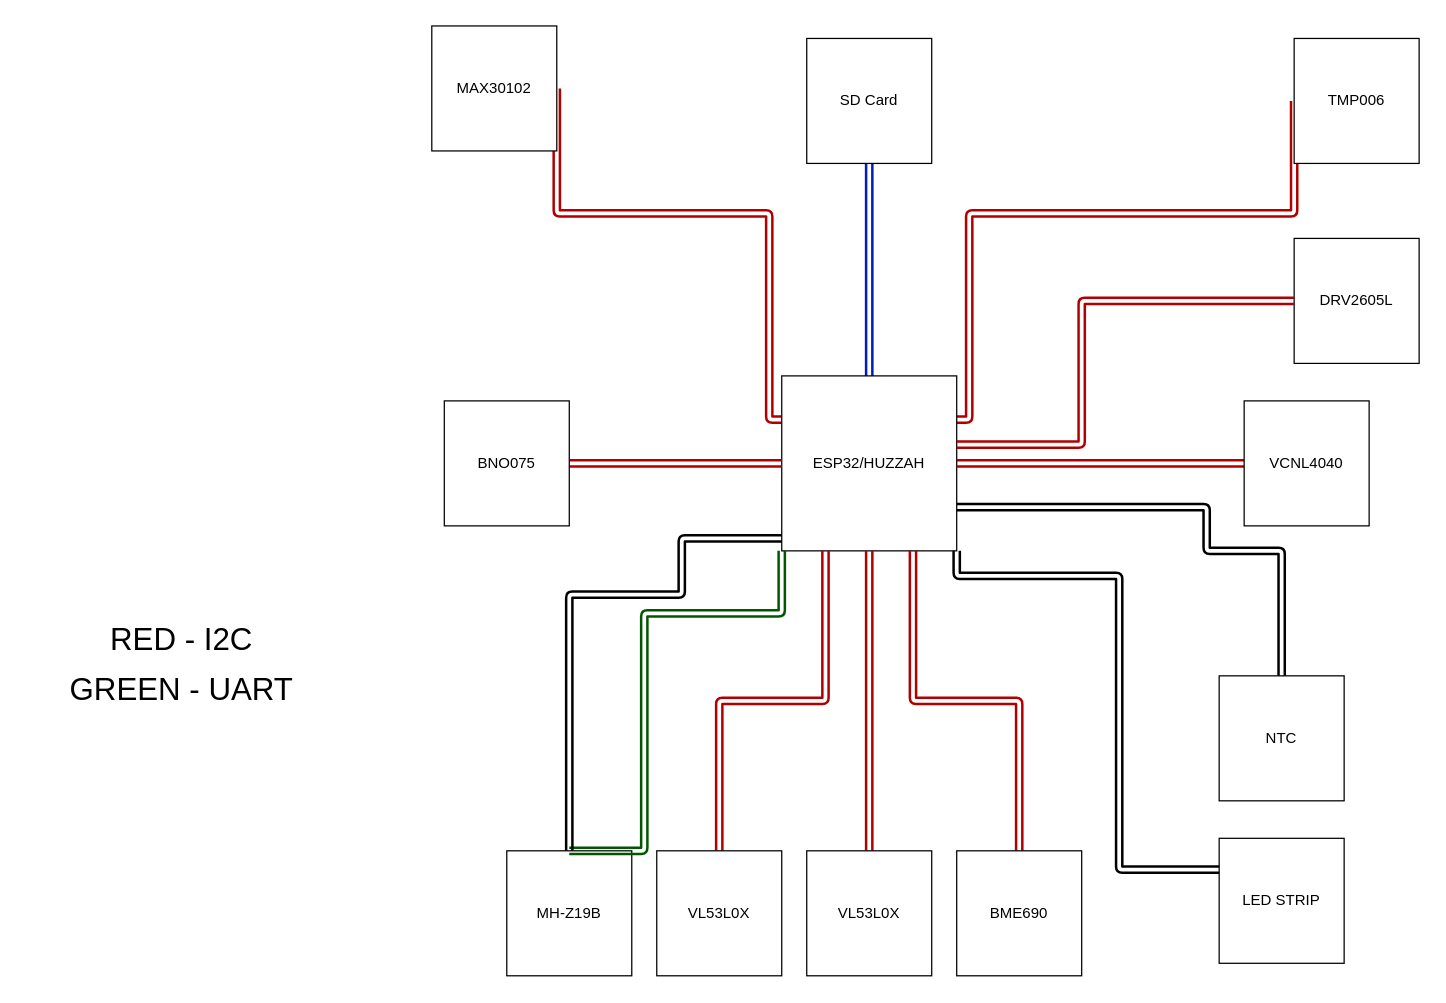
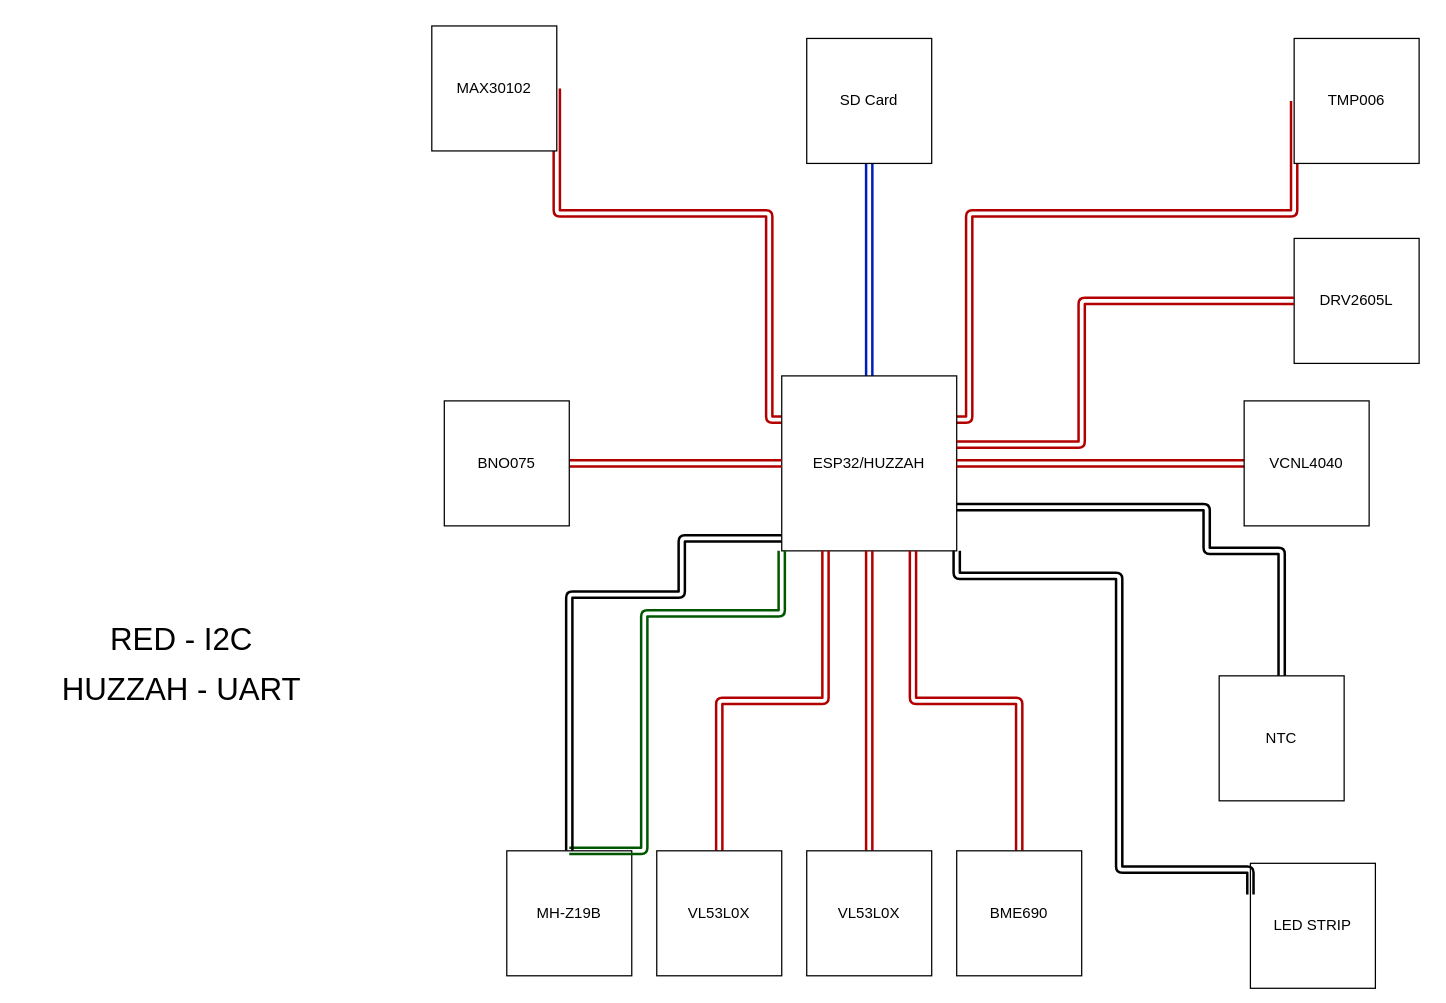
node "GREEN - UART": label "GREEN - UART" -> "HUZZAH - UART"
node "LED STRIP": moved (1282, 901) -> (1313, 926)
